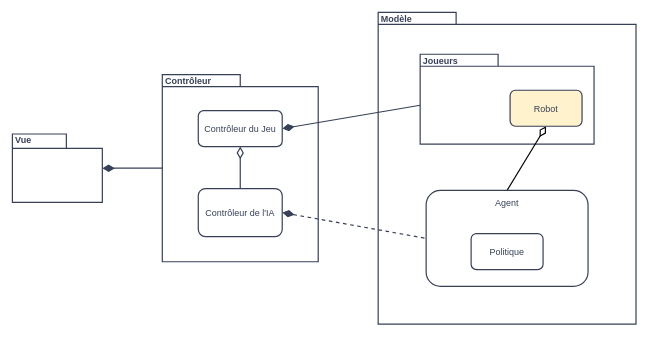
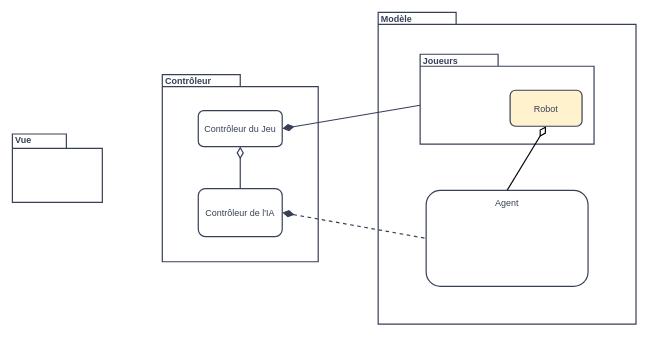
edge "Contrôleur" -> "Vue": removed
node "Politique": removed
